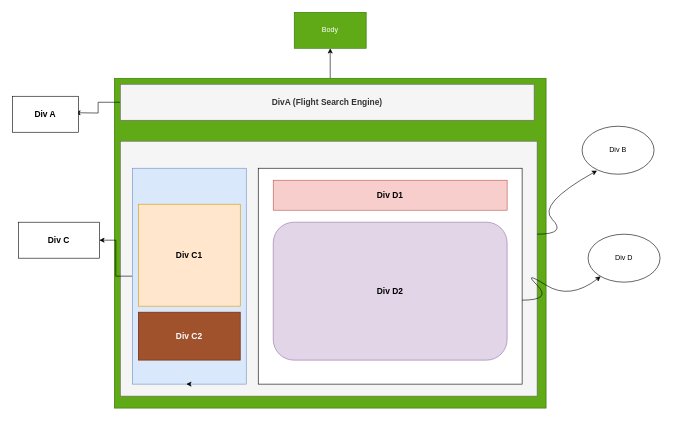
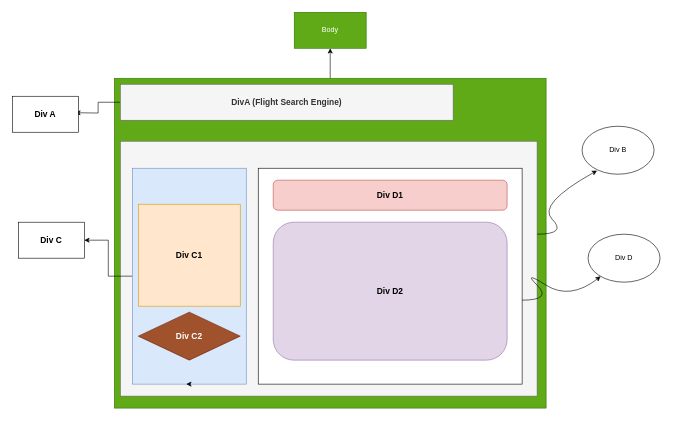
node "DivA (Flight Search Engine)": size 414x36 -> 333x36
node "Div D1": shape rectangle -> rounded rectangle
node "Div C": size 81x36 -> 66x36
node "Div C2": shape rectangle -> diamond
